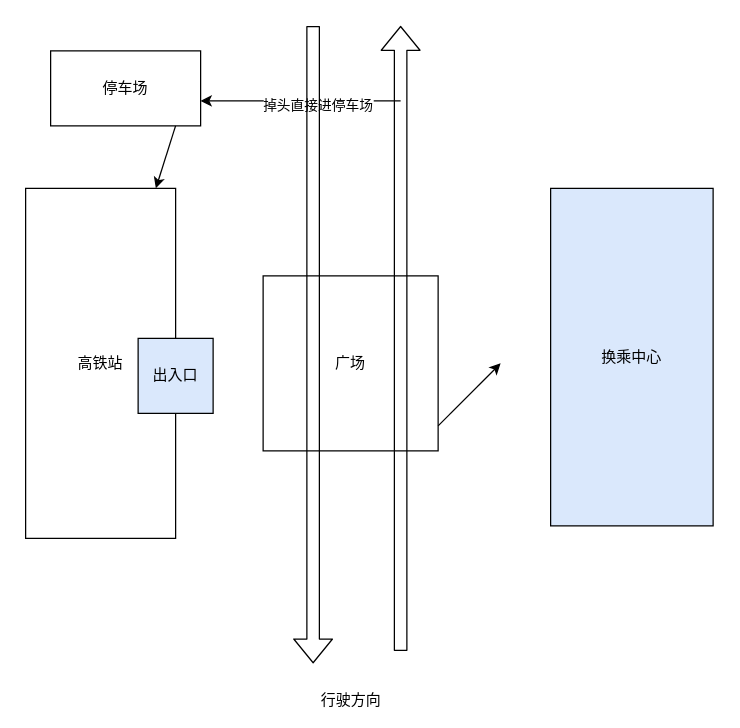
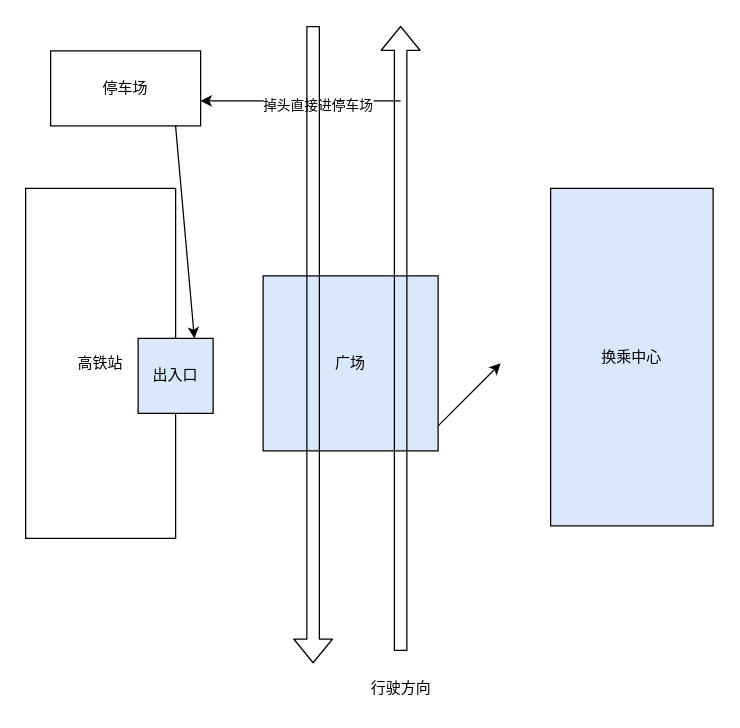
edge "停车场" -> "高铁站": now "停车场" -> "出入口"
node "广场": fillcolor #ffffff -> #dae8fc
node "行驶方向": moved (351, 701) -> (401, 688)
